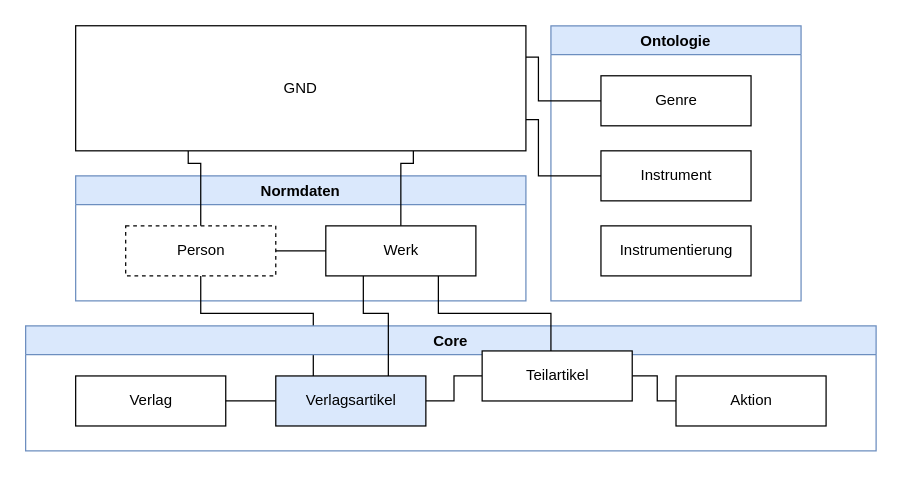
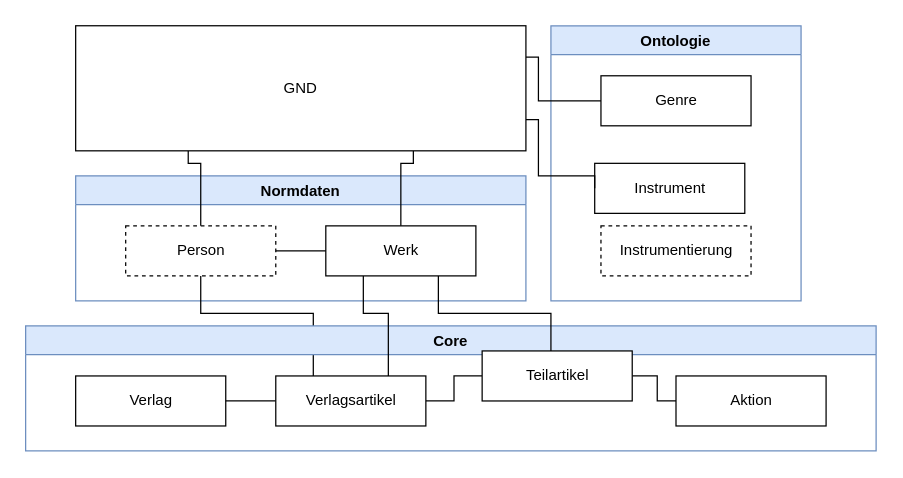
node "Instrument": moved (676, 176) -> (669, 188)
node "Instrumentierung": style solid -> dashed
node "Verlagsartikel": fillcolor #dae8fc -> #ffffff
